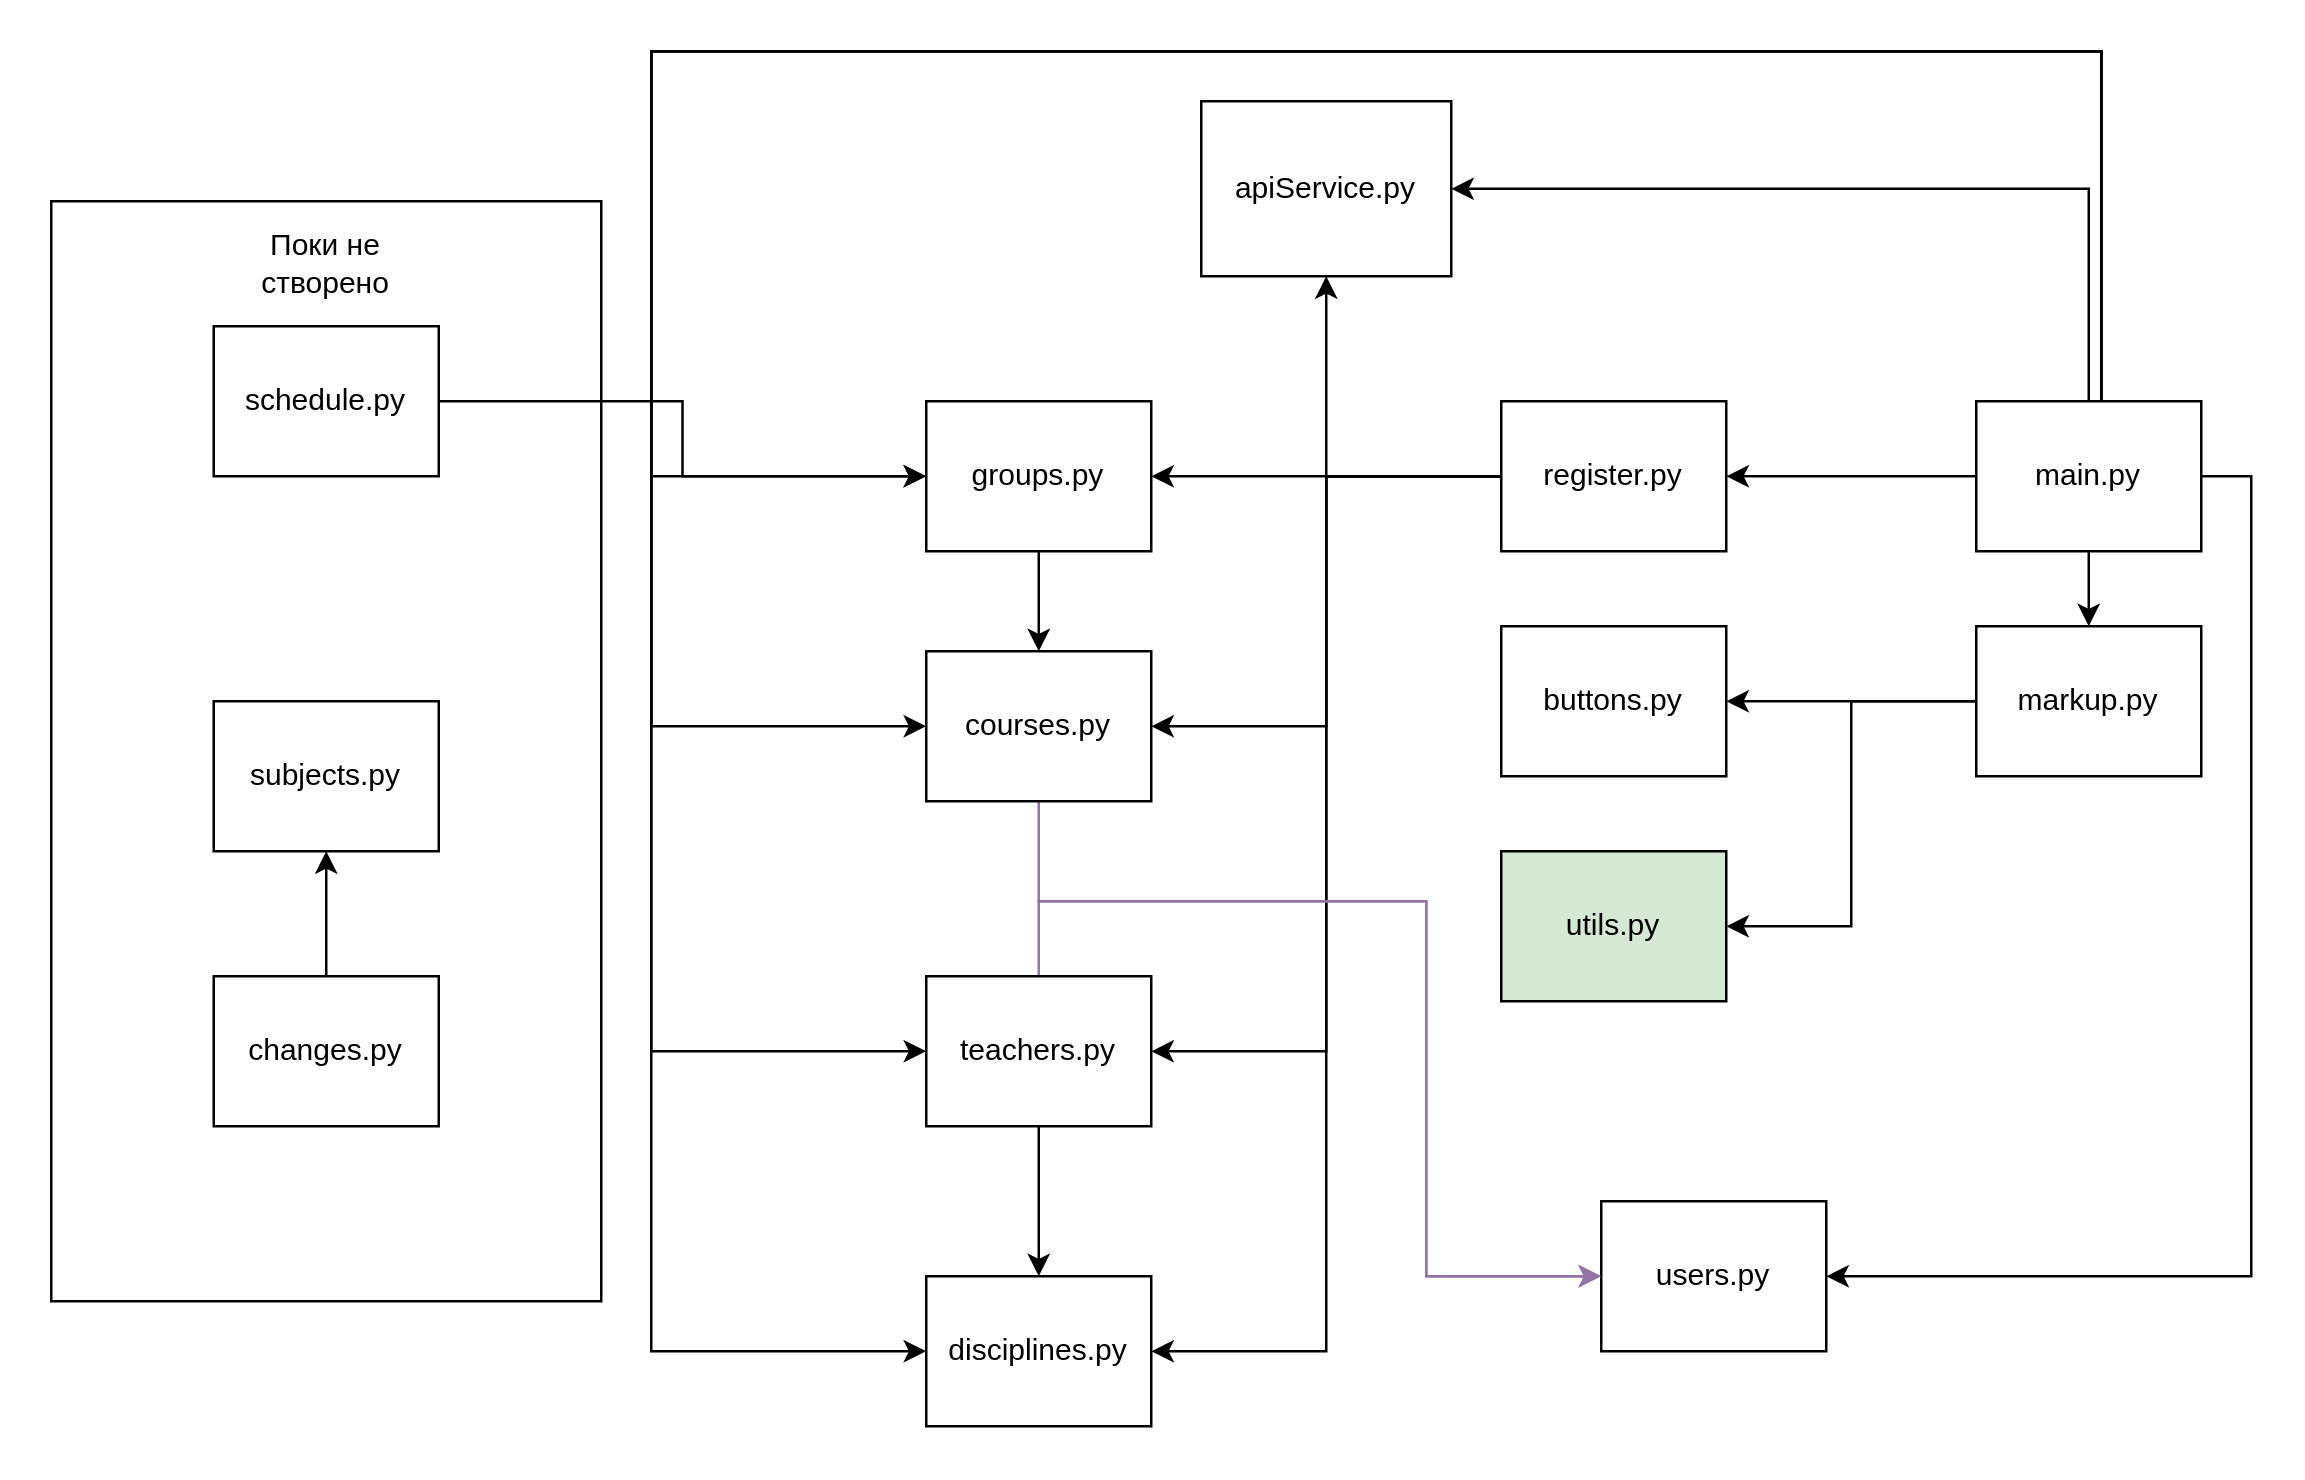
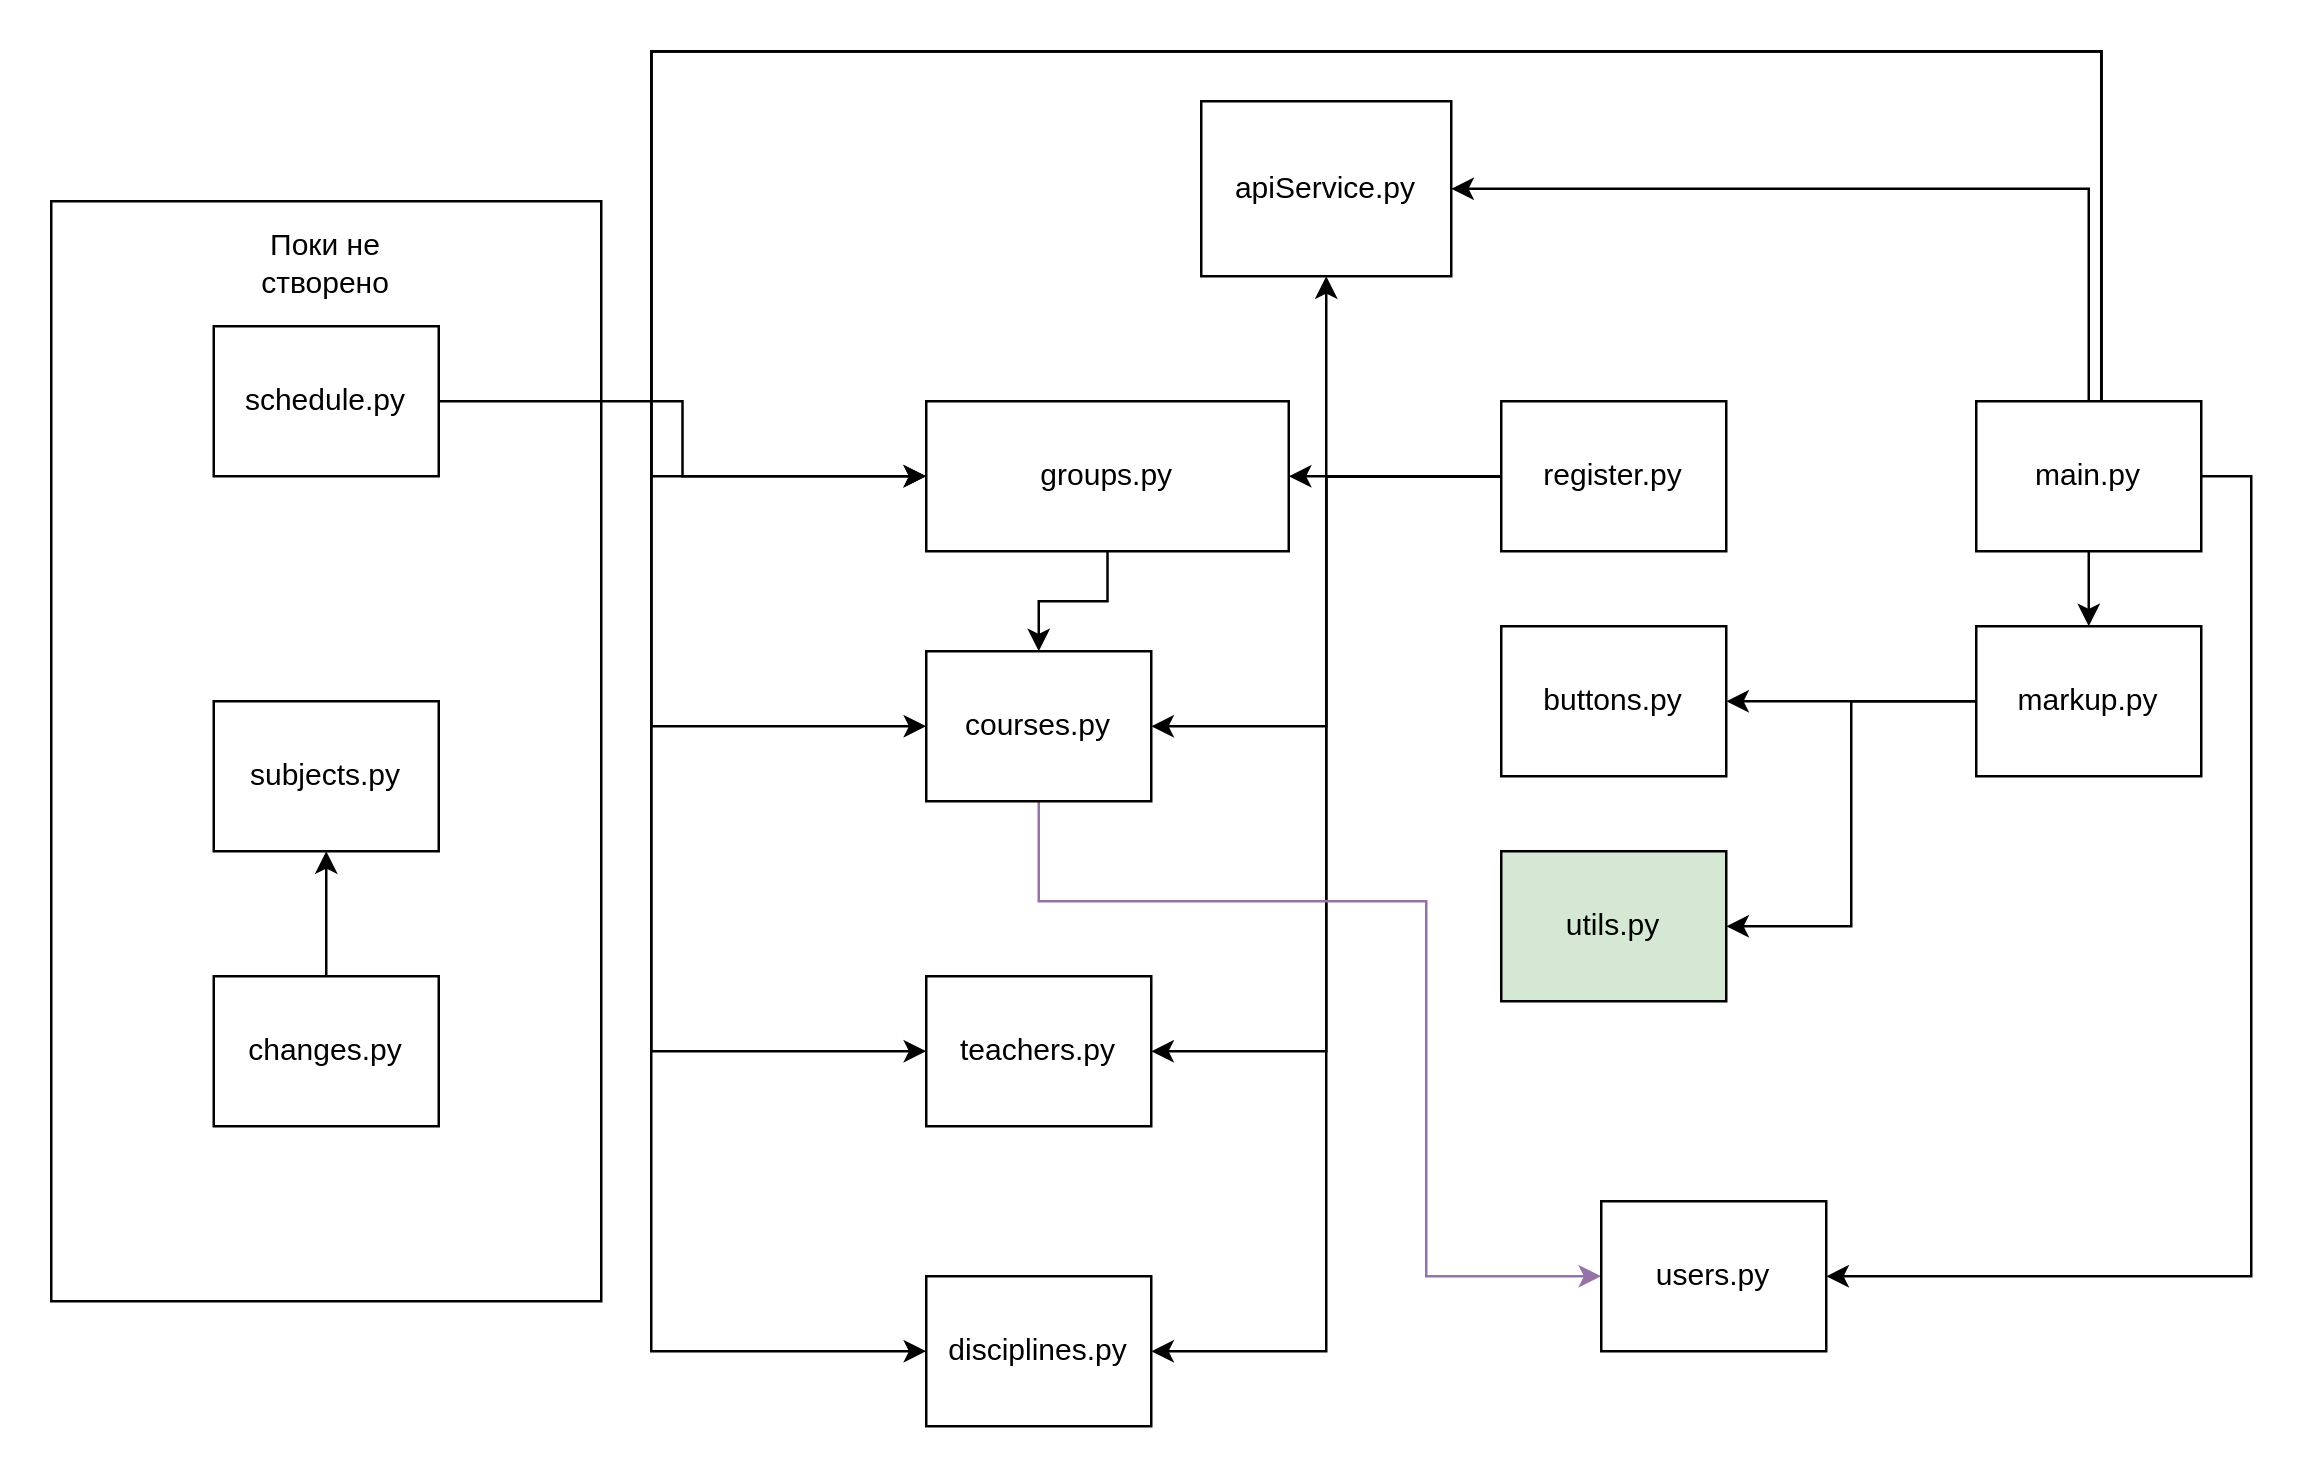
node "groups.py": size 225x150 -> 363x150
edge "main.py" -> "register.py": removed
edge "teachers.py" -> "users.py": removed
edge "teachers.py" -> "disciplines.py": removed
